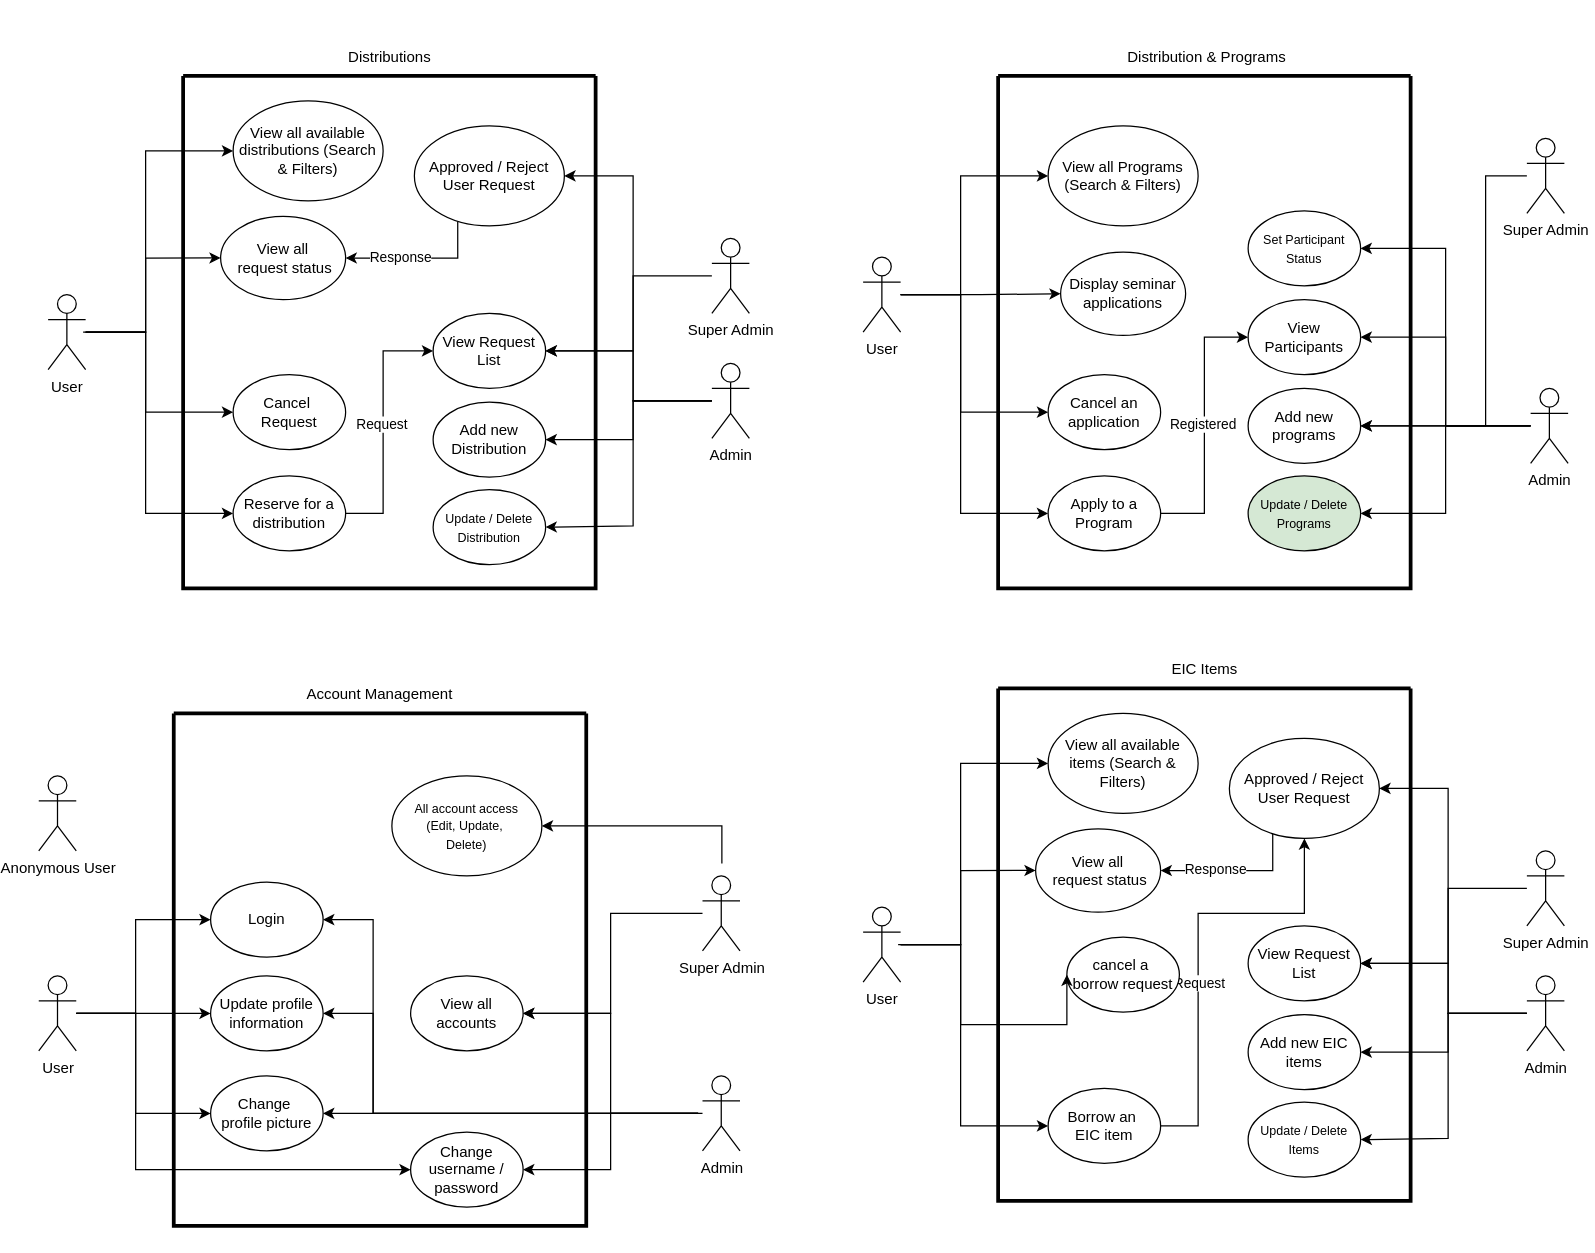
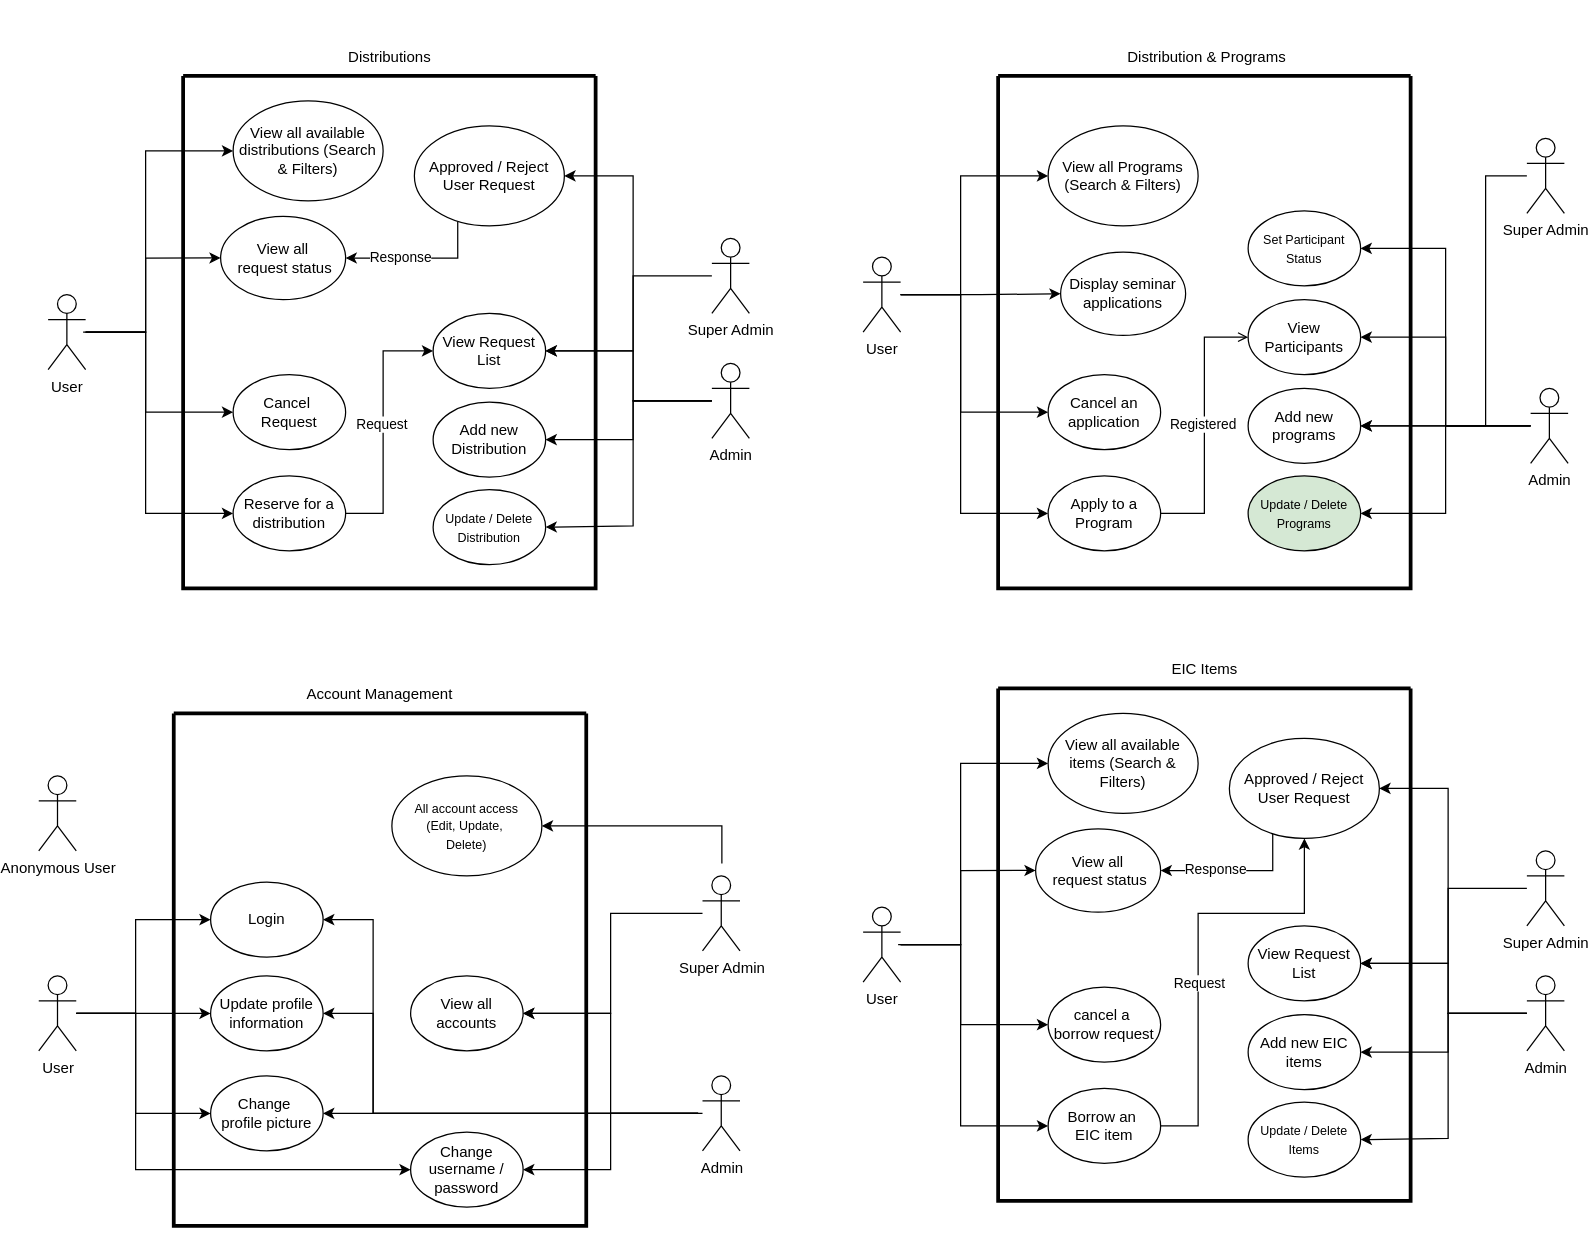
edge "Apply to a Program" -> "View Participants": arrowhead classic -> open
node "cancel a borrow request": moved (1123, 974) -> (1104, 1024)
